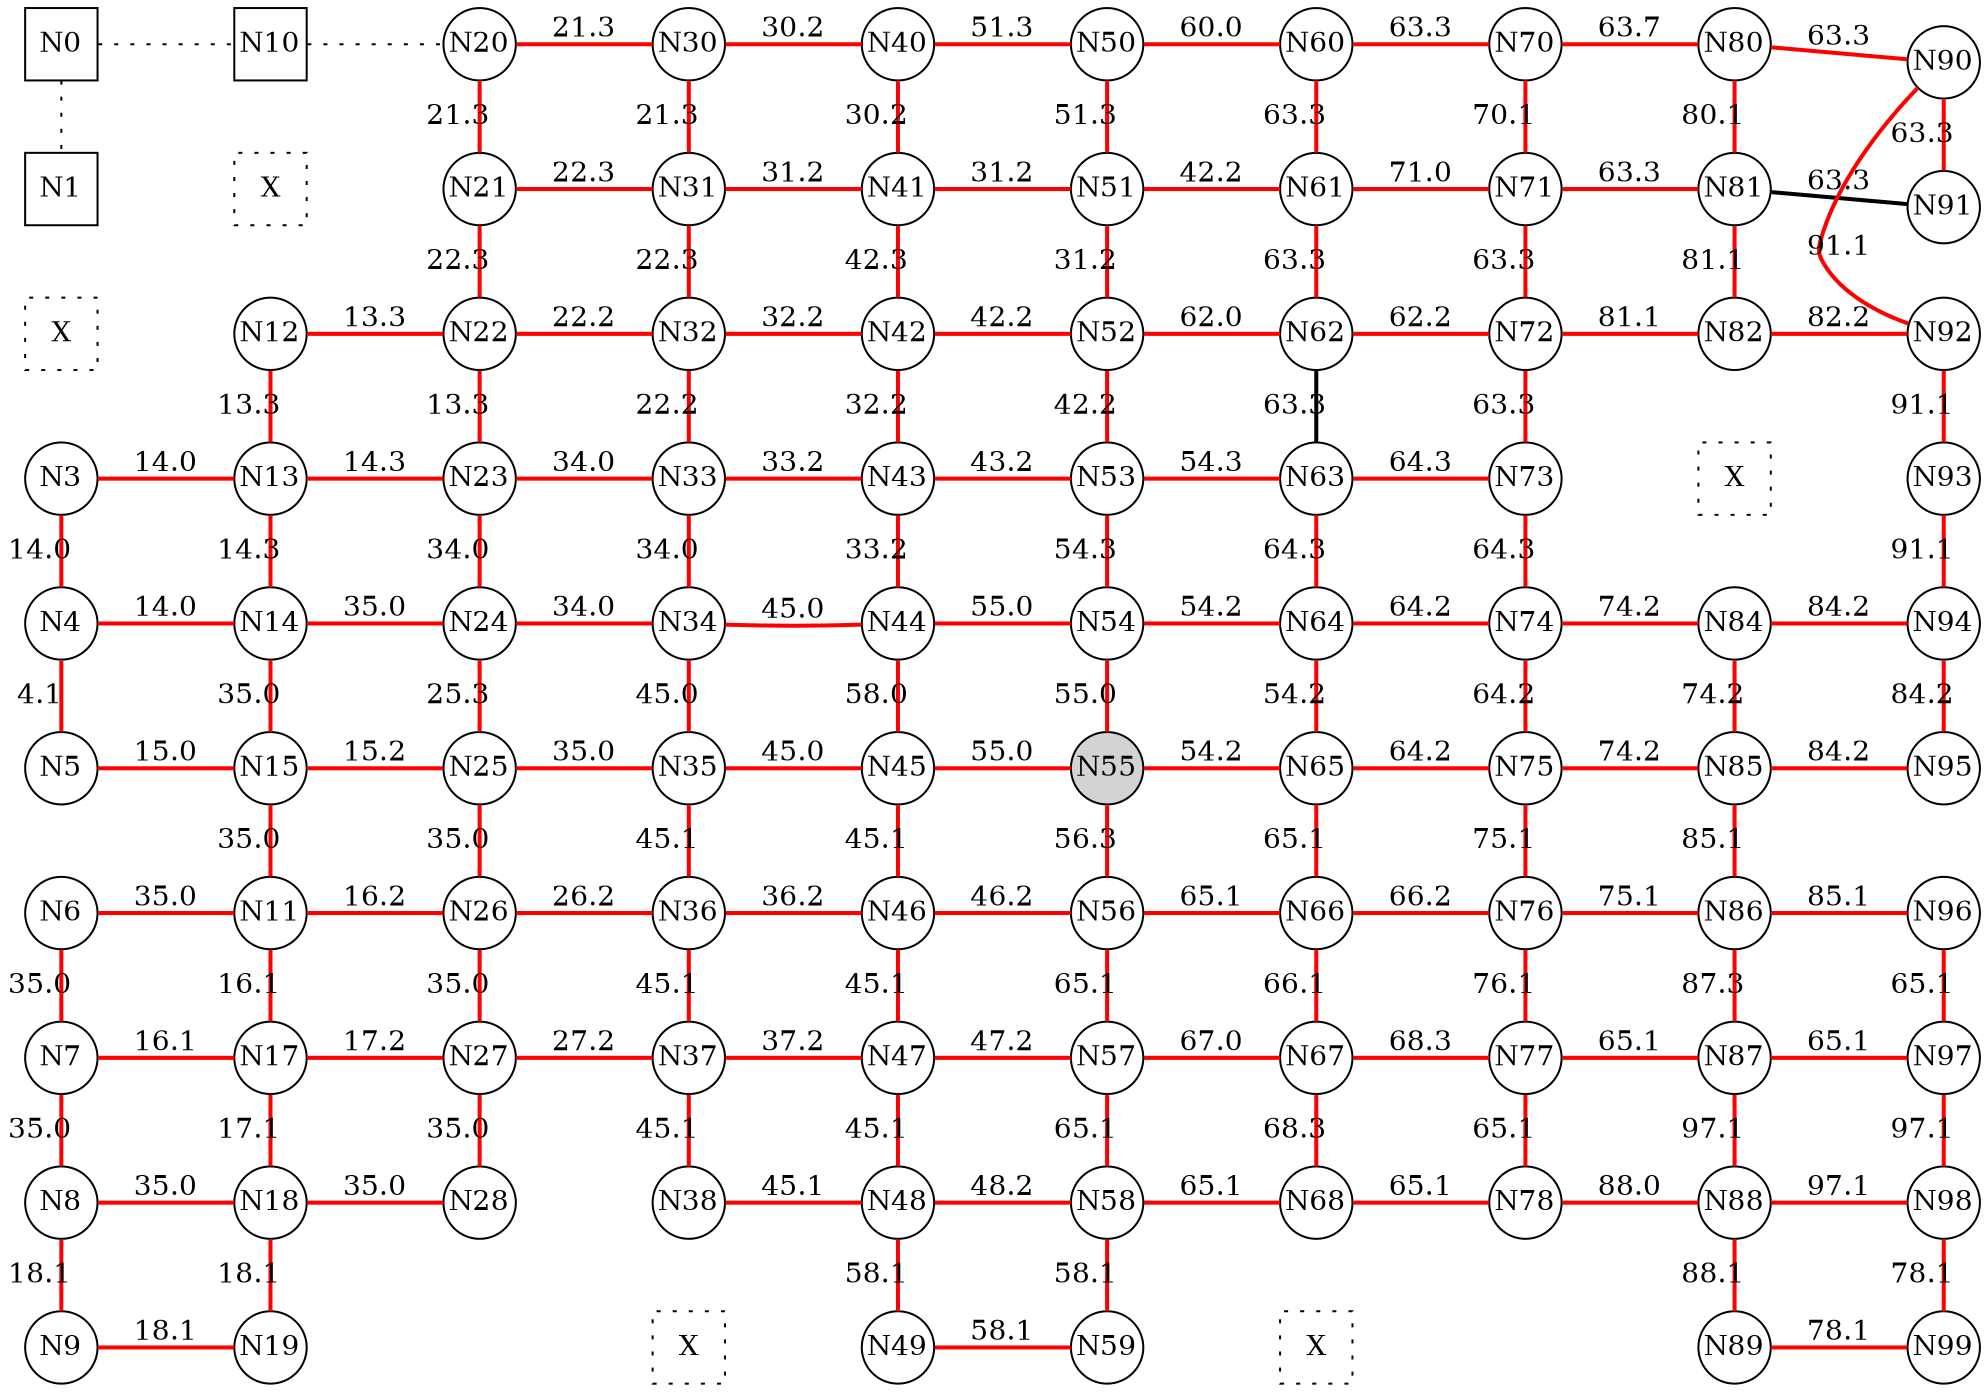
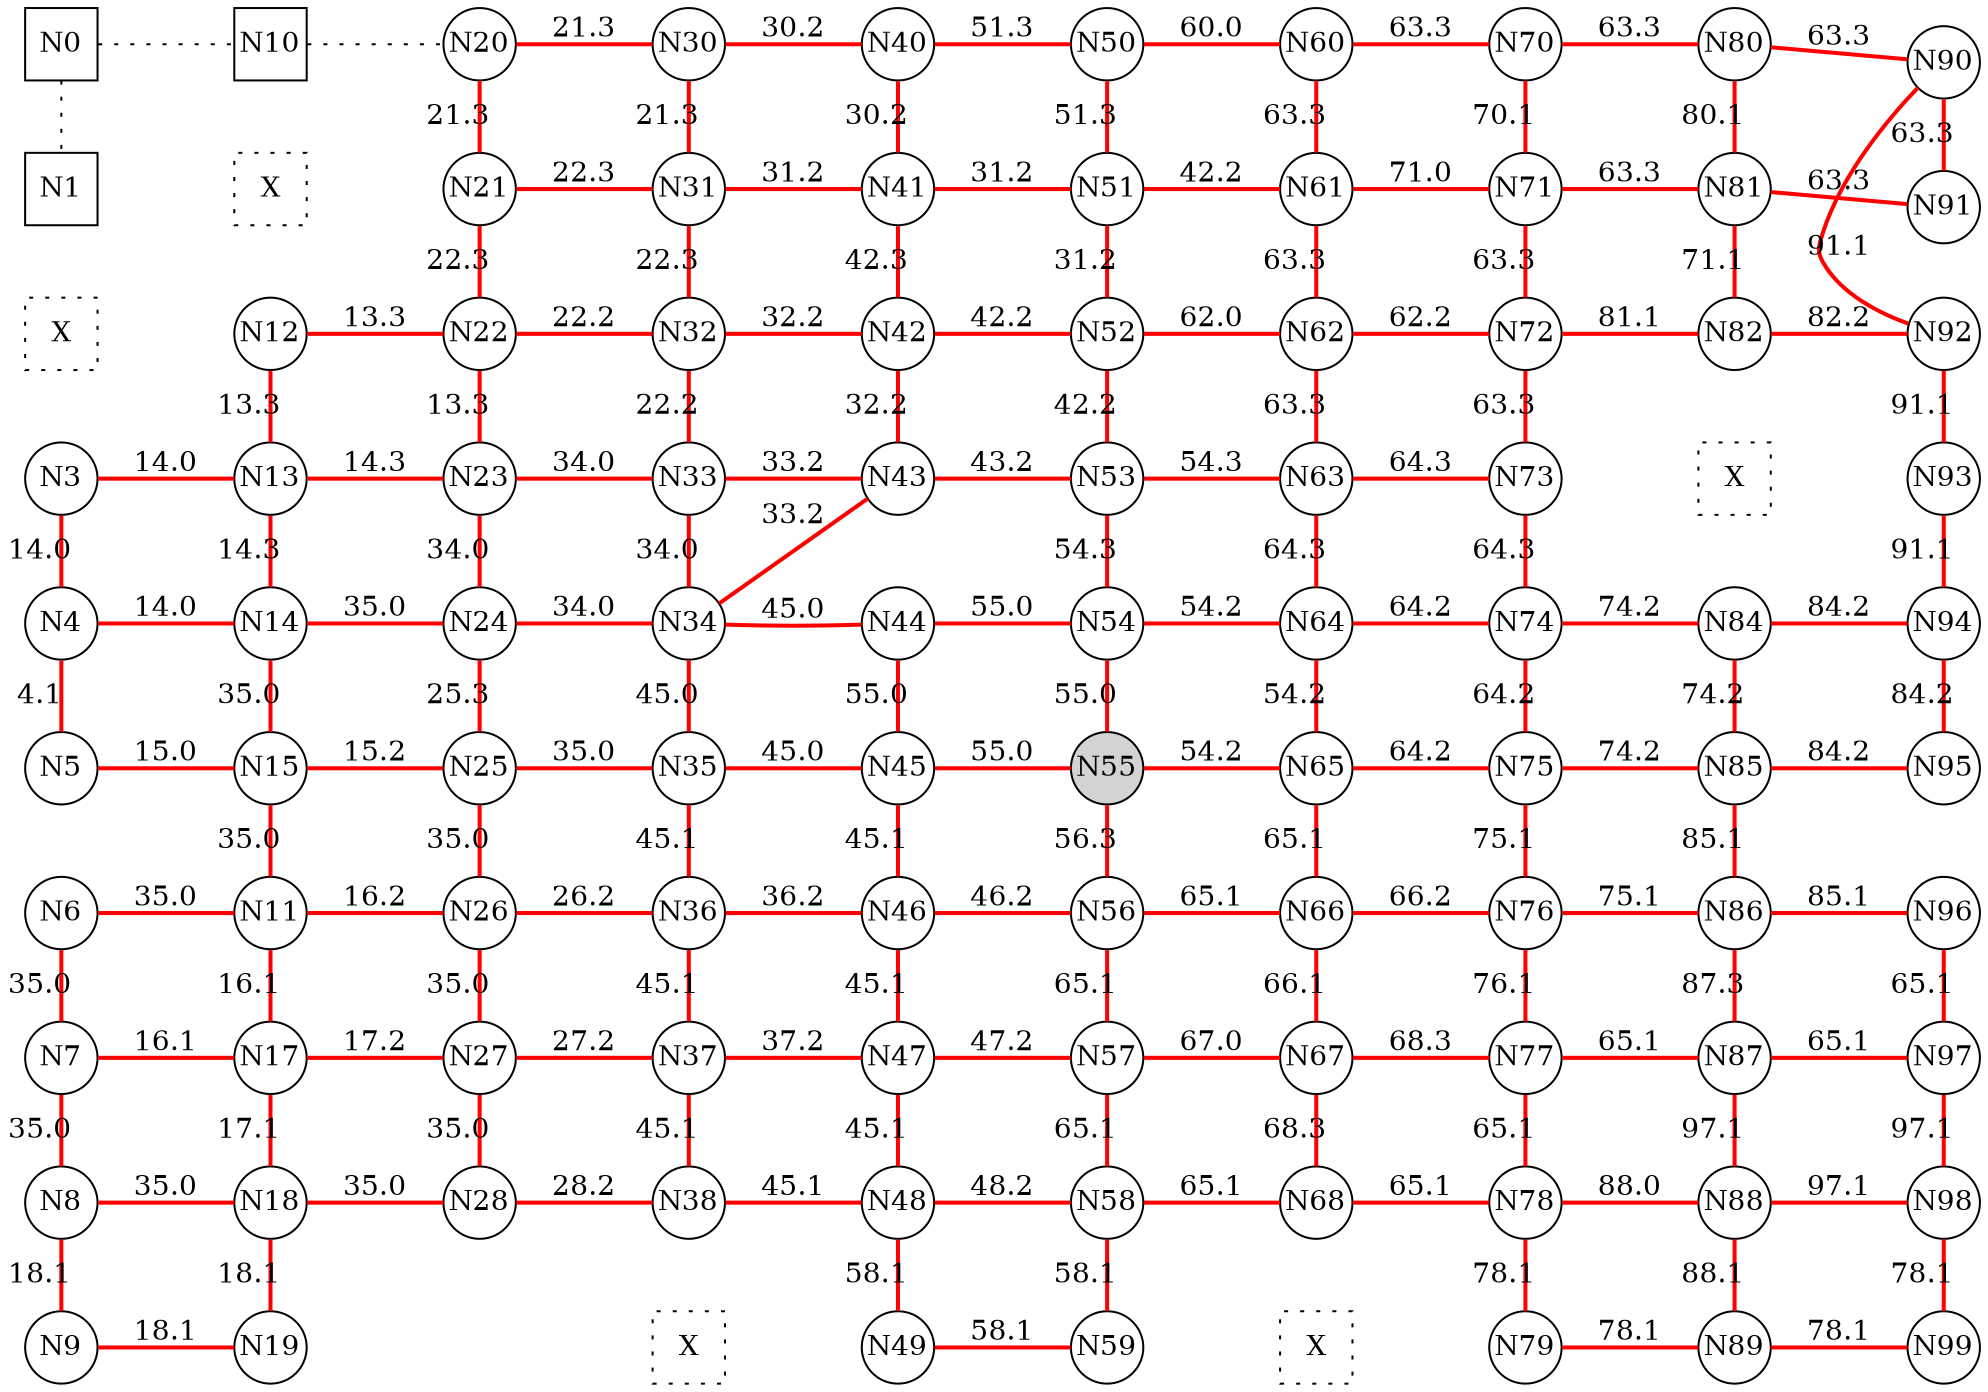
edge "N70" -- "N80": label "63.7" -> "63.3"
edge "N81" -- "N91": color black -> red
edge "N81" -- "N82": label "81.1" -> "71.1"
edge "N62" -- "N63": color black -> red
edge "N43" -- "N44": now "N43" -- "N34"
edge "N44" -- "N45": label "58.0" -> "55.0"
edge "N28" -- "N38": added, label "28.2"
node "N79": added
